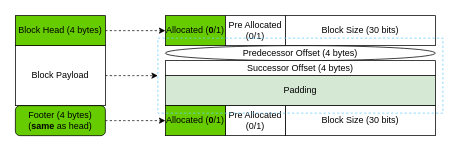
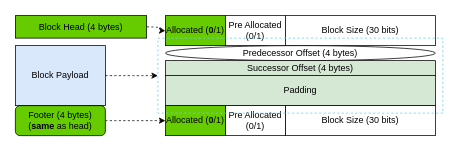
node "Block Head (4 bytes)": size 90x30 -> 131x23
node "Successor Offset (4 bytes)": fillcolor #ffffff -> #d5e8d4
node "Block Payload": fillcolor #ffffff -> #dae8fc
